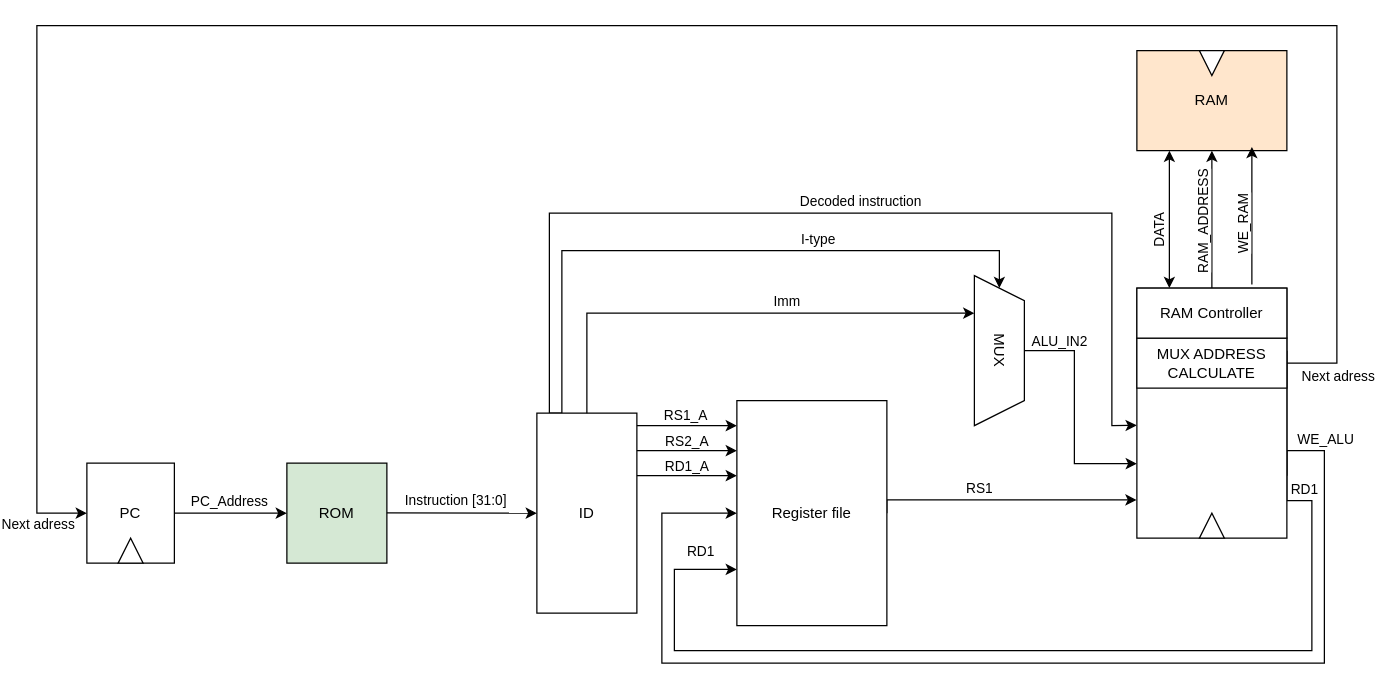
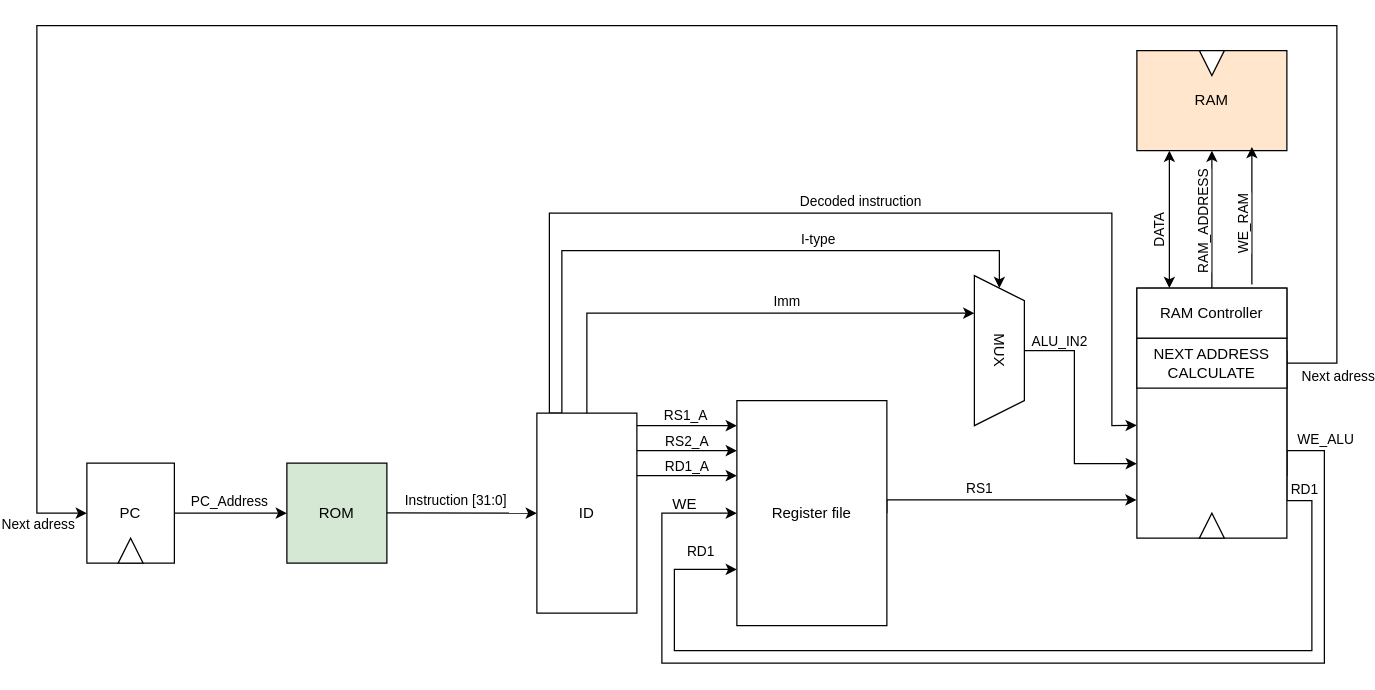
node "MUX ADDRESS CALCULATE": label "MUX ADDRESS CALCULATE" -> "NEXT ADDRESS CALCULATE"
node "WE": added
